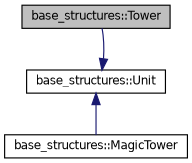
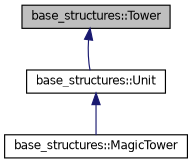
edge "base_structures::Tower" -> "base_structures::Unit": reversed
